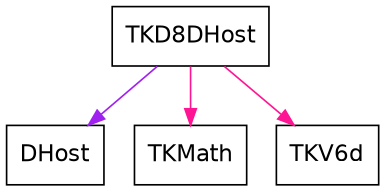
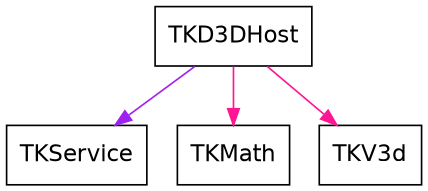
node "TKD8DHost": label "TKD8DHost" -> "TKD3DHost"
node "DHost": label "DHost" -> "TKService"
node "TKV6d": label "TKV6d" -> "TKV3d"
